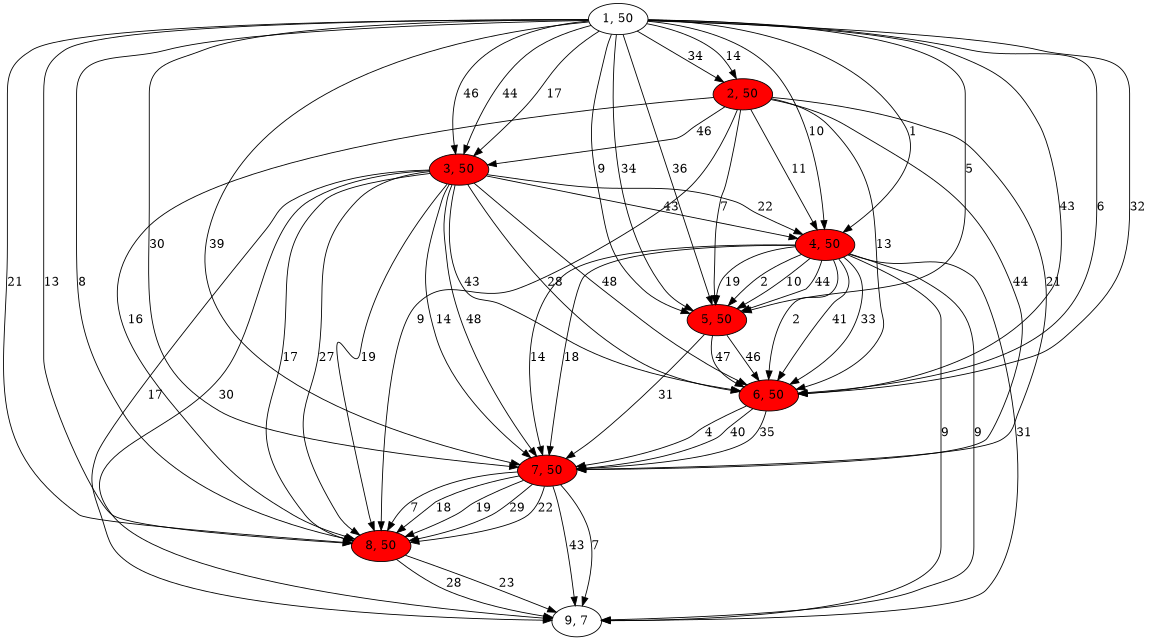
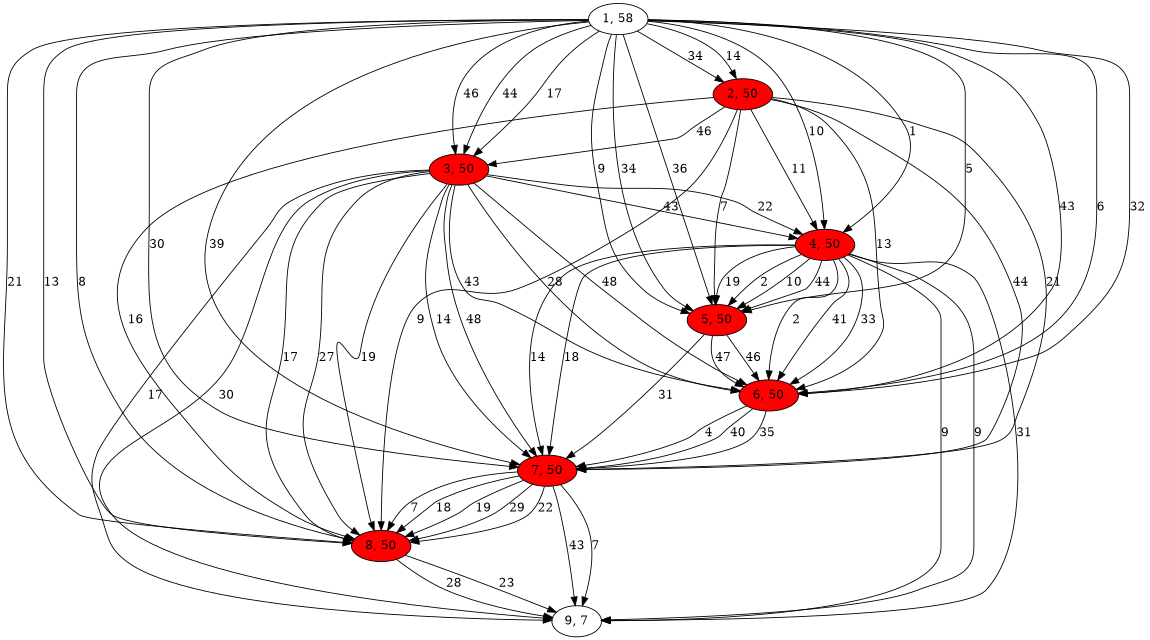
node "1, 50": label "1, 50" -> "1, 58"
